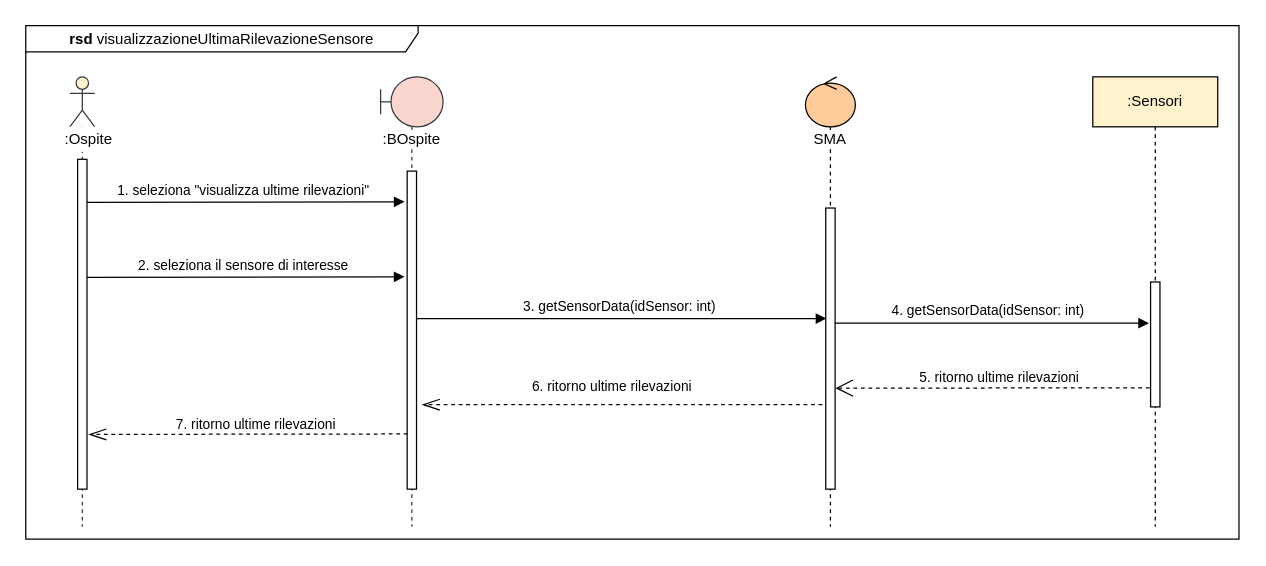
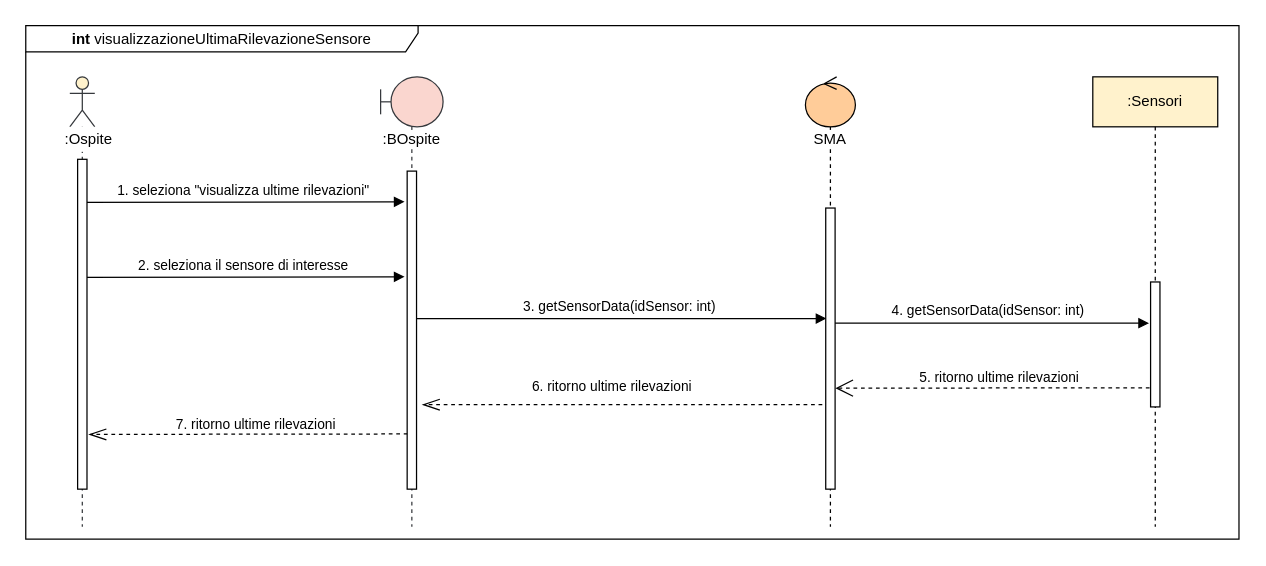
node "rsd visualizzazioneUltimaRilevazioneSensore": label "rsd visualizzazioneUltimaRilevazioneSensore" -> "int visualizzazioneUltimaRilevazioneSensore"
